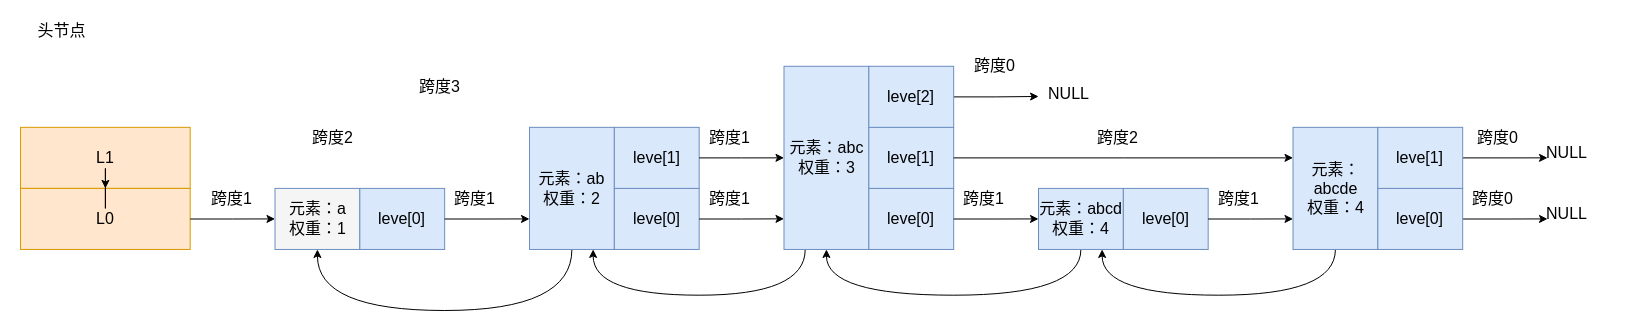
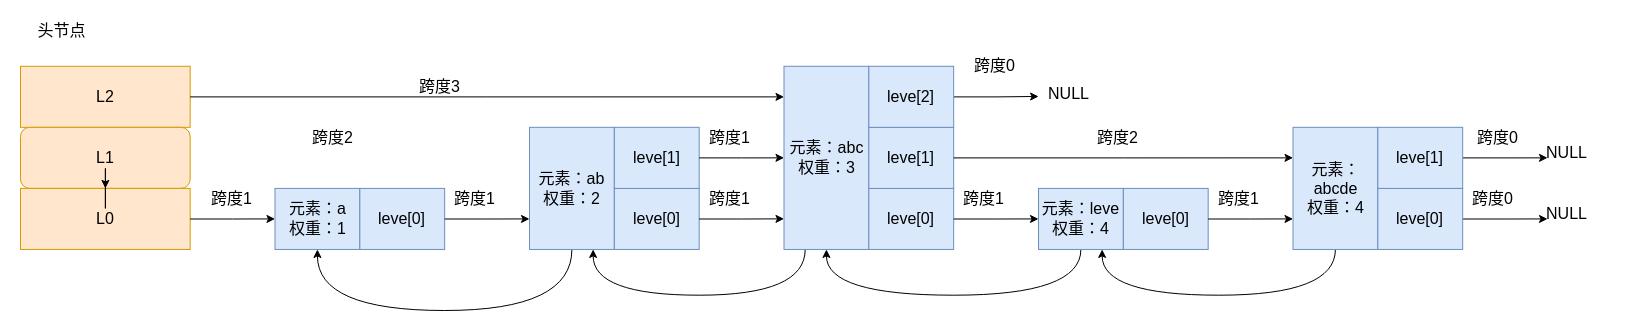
node "L2": added
edge "L2" -> "元素：abc 权重：3": added
node "L1": shape rectangle -> rounded rectangle
node "元素：a 权重：1": fillcolor #f5f5f5 -> #dae8fc
node "元素：abcd 权重：4": label "元素：abcd 权重：4" -> "元素：leve 权重：4"
